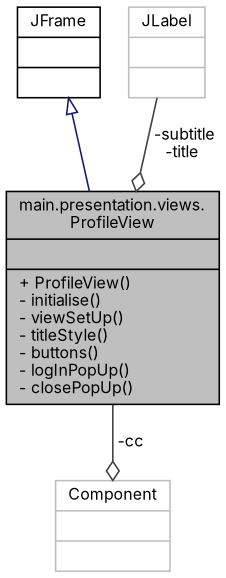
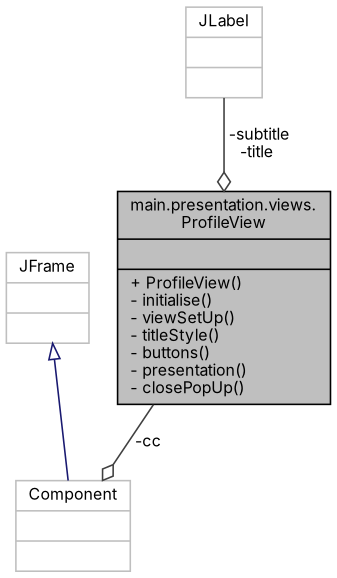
node "JFrame": color black -> grey75
edge "main.presentation.views." -> "JFrame": now "Component" -> "JFrame"
node "main.presentation.views.": text "- logInPopUp()" -> "- presentation()"
